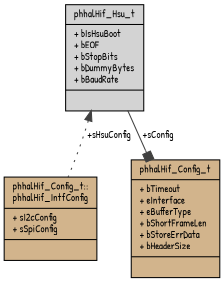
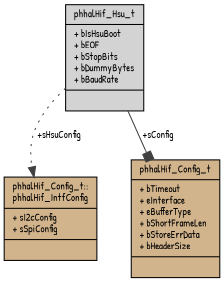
edge "phhalHif_Config_t::" -> "phhalHif_Hsu_t": reversed
